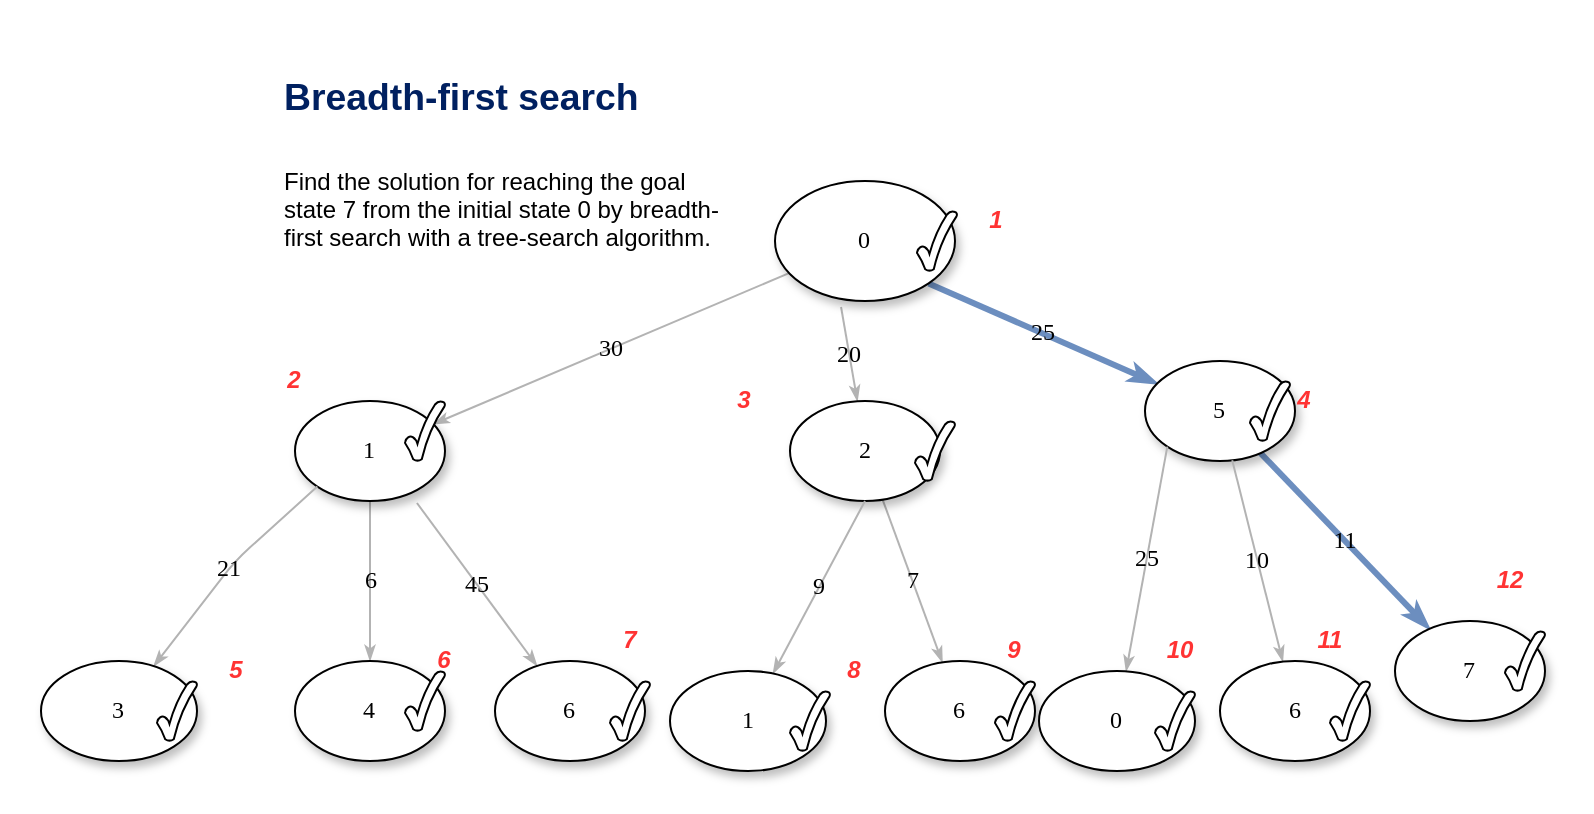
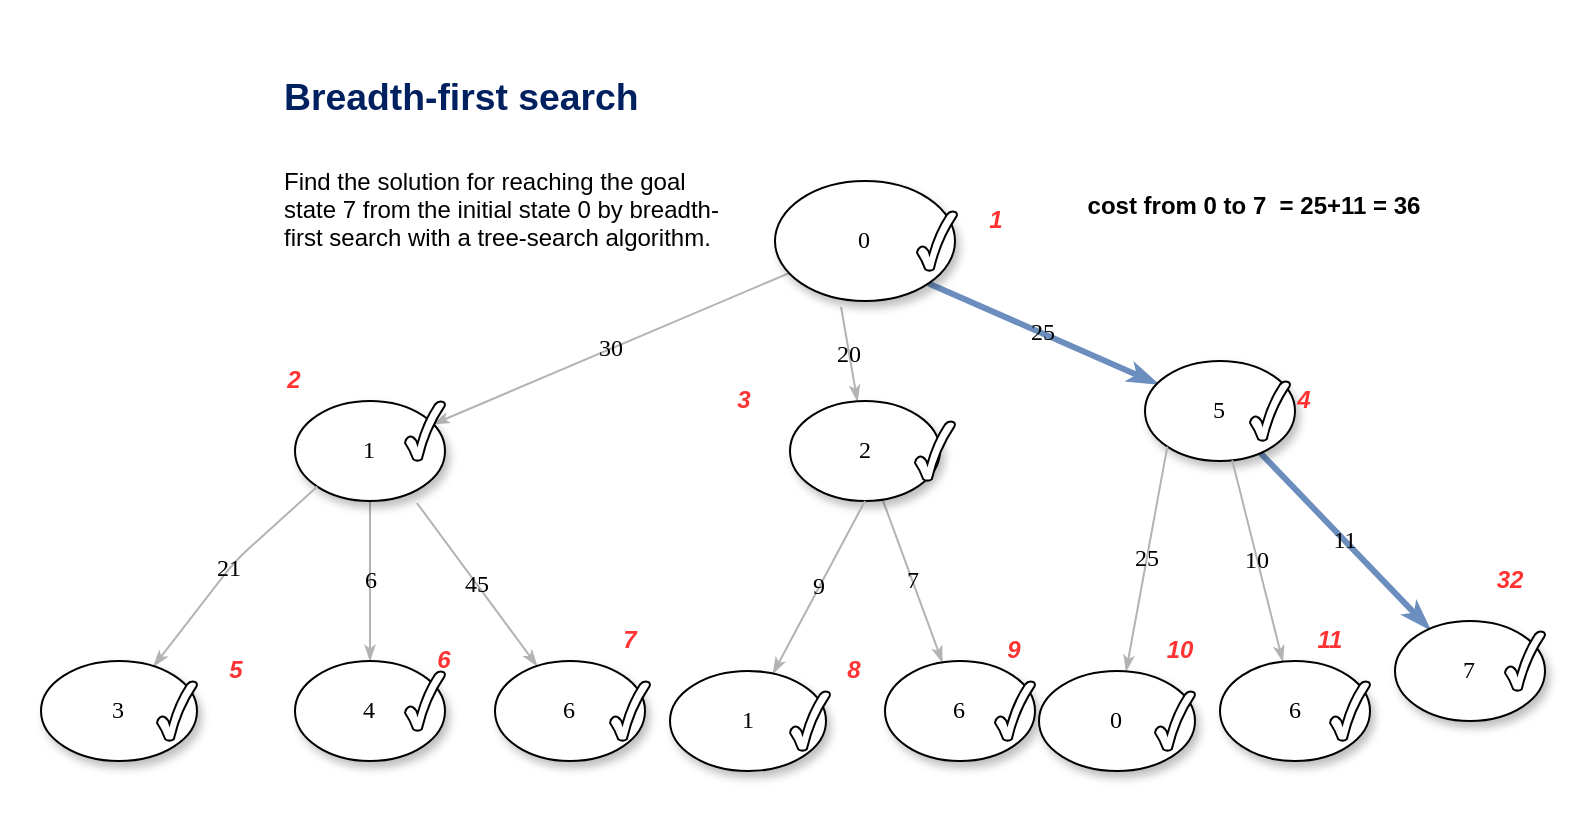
node "cost from 0 to 7 = 25+11 = 36": added
node "12": label "12" -> "32"
